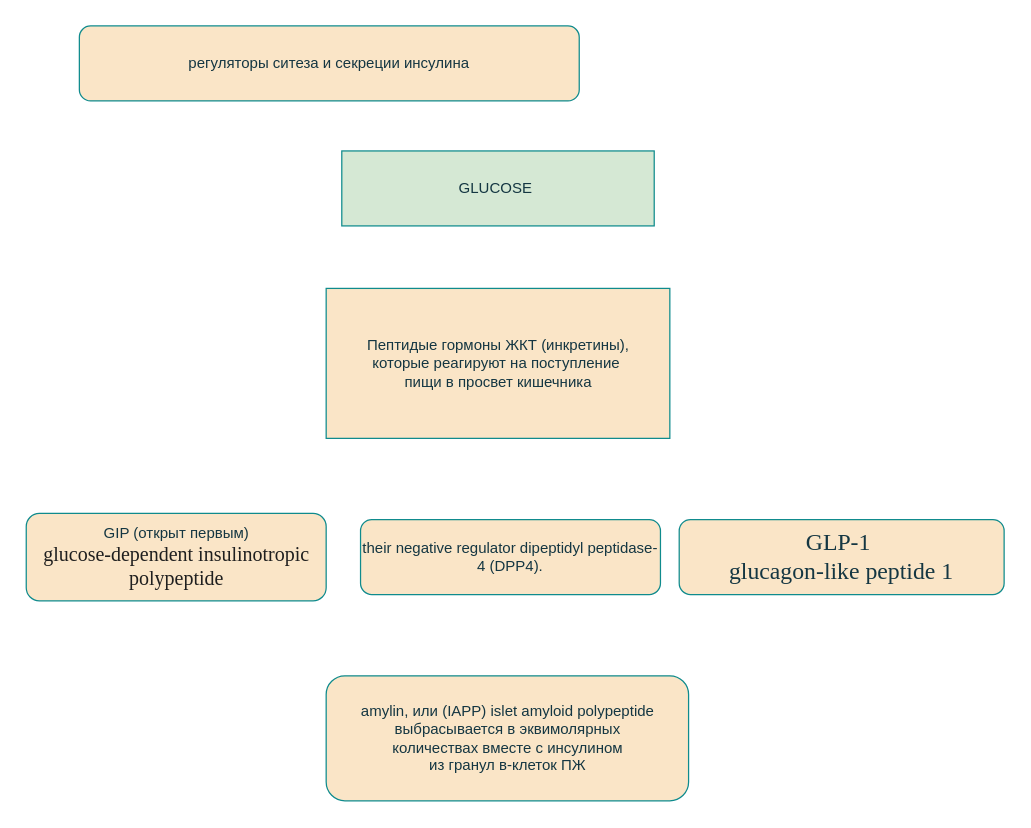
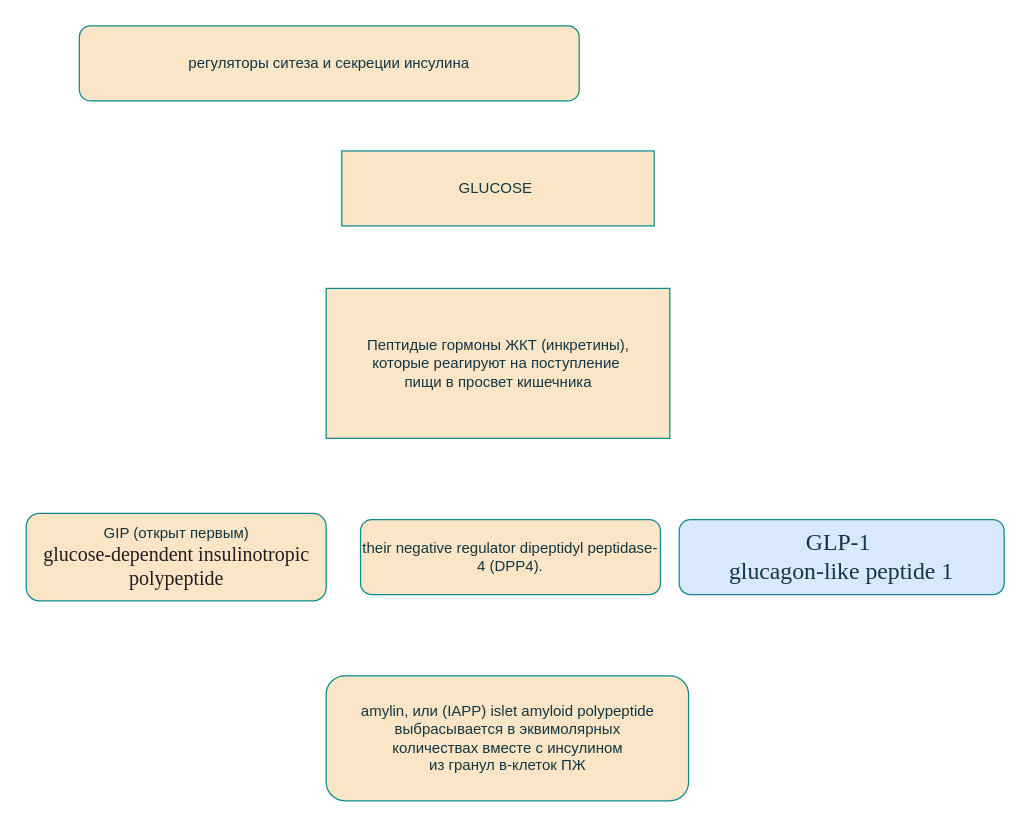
node "GLUCOSE": fillcolor #d5e8d4 -> #fae5c7
node "GLP-1 glucagon-like peptide 1": fillcolor #fae5c7 -> #dae8fc
